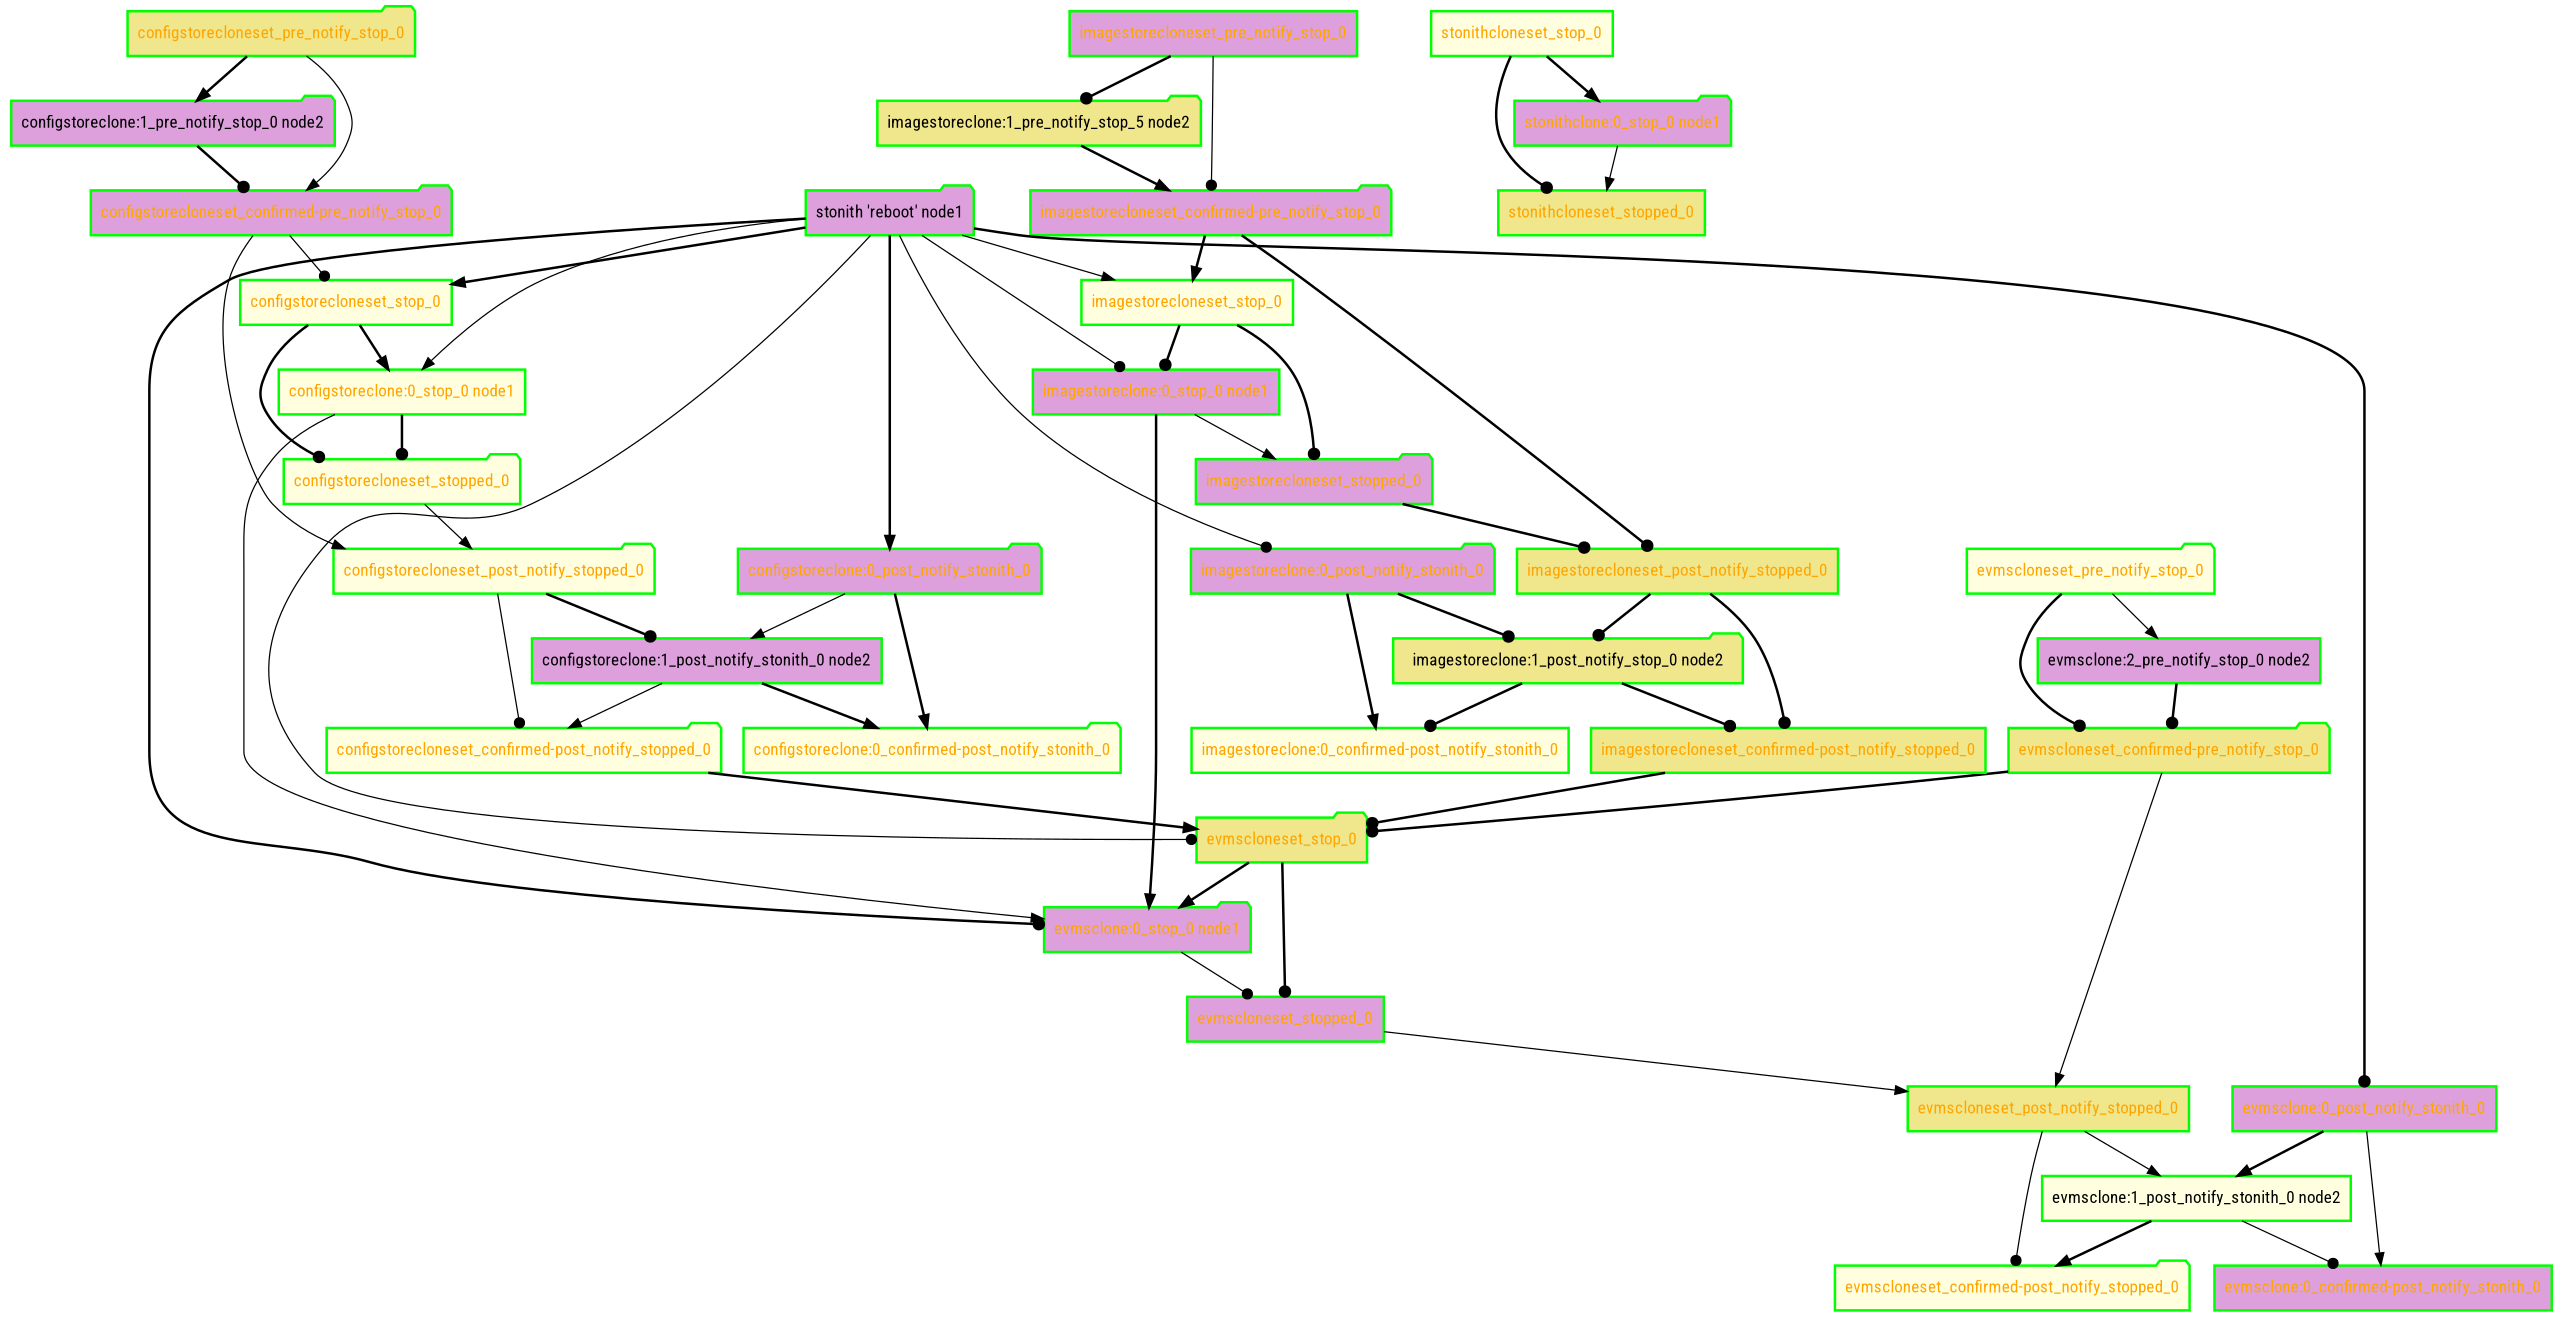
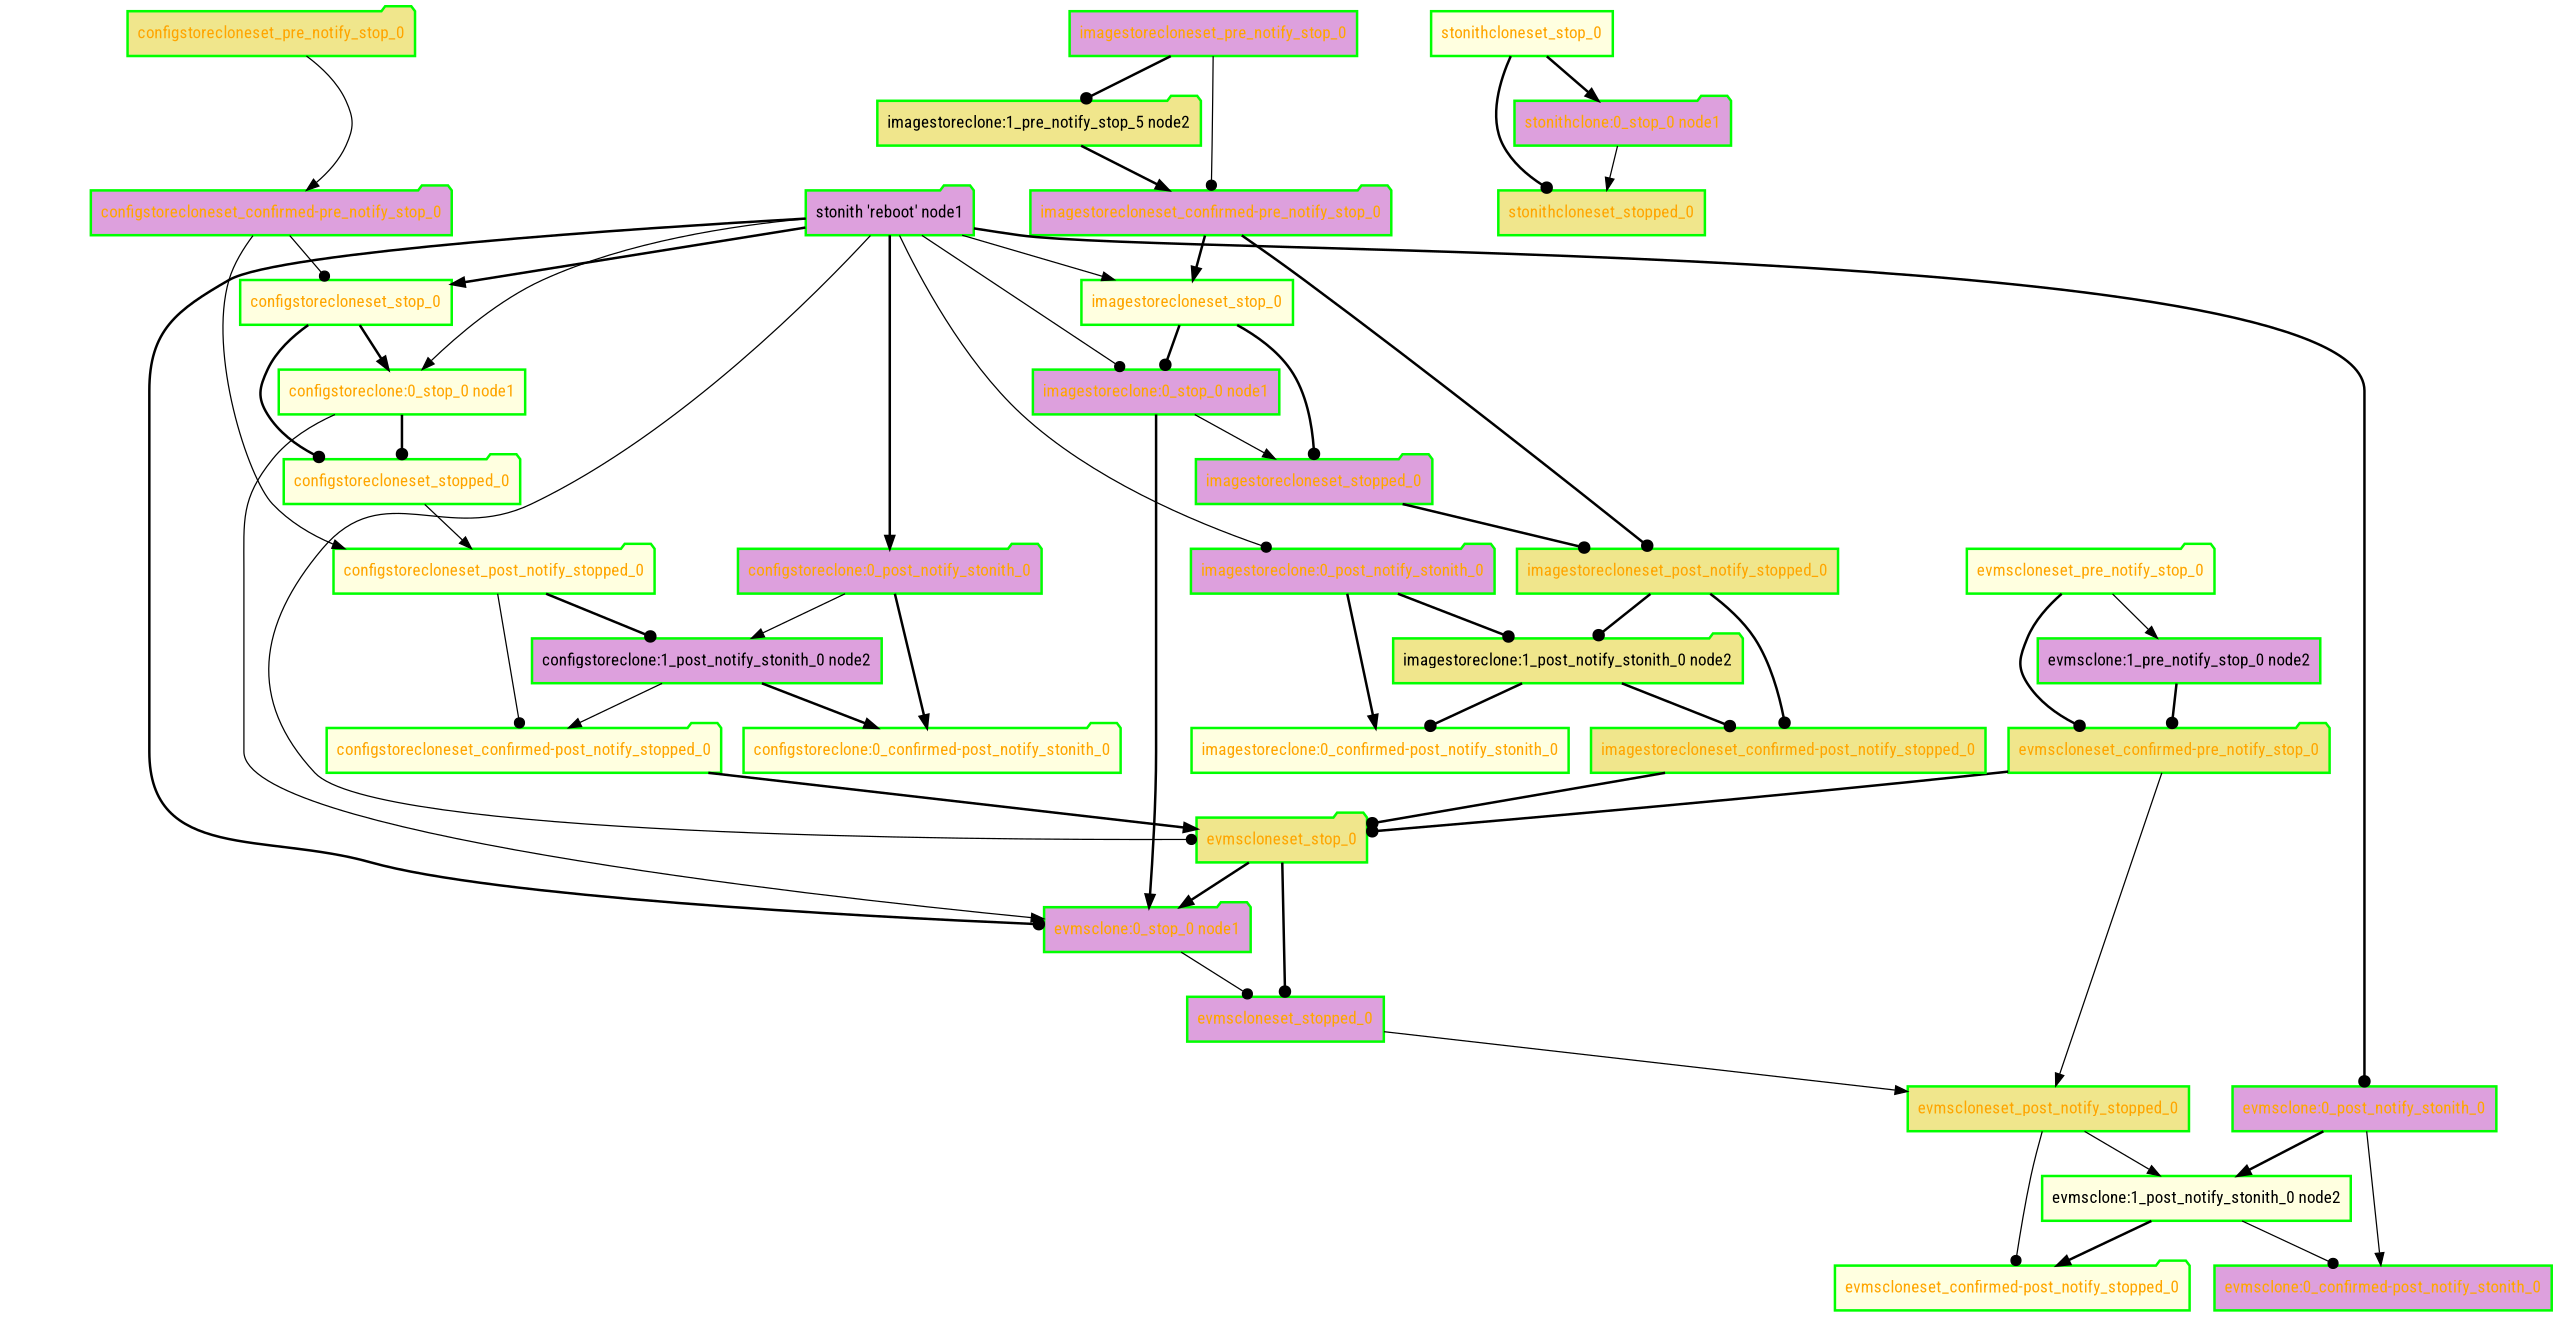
node "configstoreclone:1_pre_notify_stop_0 node2": removed
node "imagestoreclone:1_post_notify_stop_0 node2": label "imagestoreclone:1_post_notify_stop_0 node2" -> "imagestoreclone:1_post_notify_stonith_0 node2"
node "evmsclone:2_pre_notify_stop_0 node2": label "evmsclone:2_pre_notify_stop_0 node2" -> "evmsclone:1_pre_notify_stop_0 node2"
